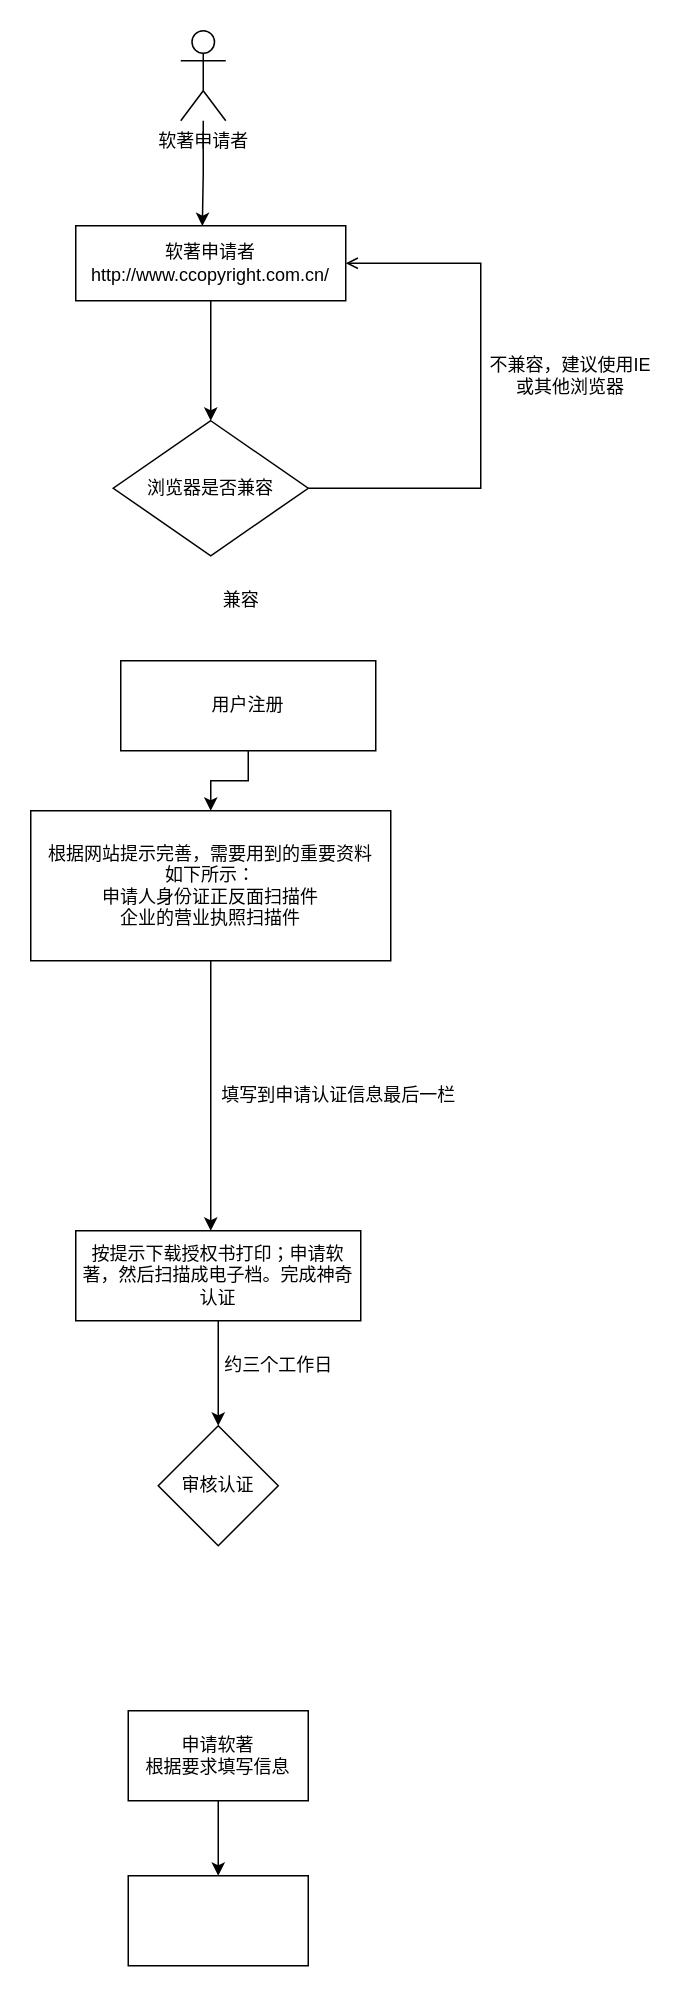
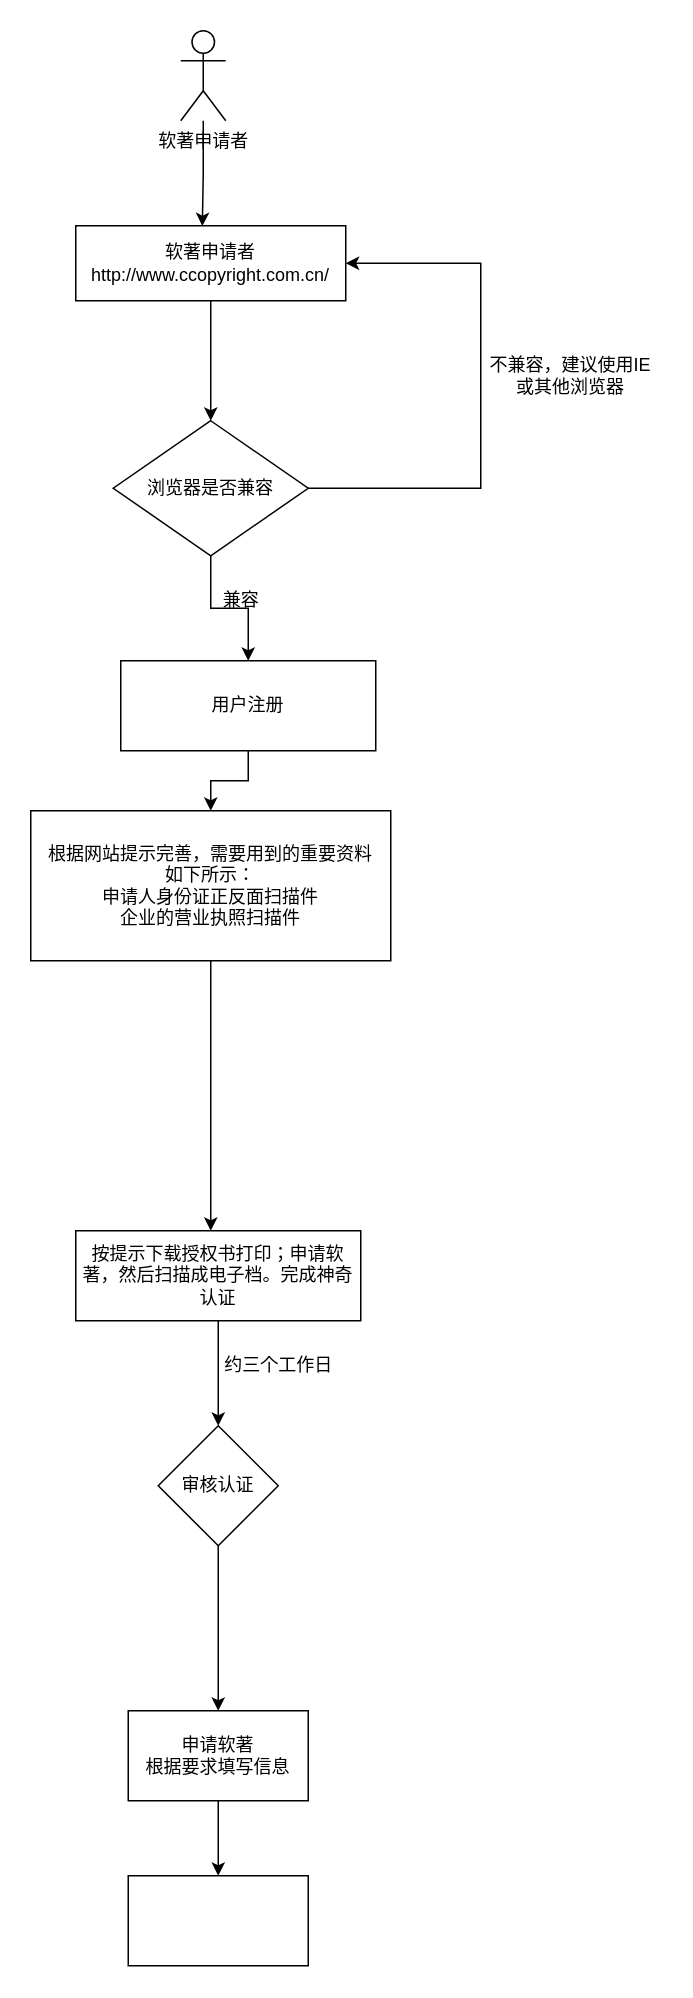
edge "浏览器是否兼容" -> "软著申请者 http://www.ccopyright.com.cn/": arrowhead open -> classic
edge "浏览器是否兼容" -> "用户注册": added
node "填写到申请认证信息最后一栏": removed
edge "审核认证" -> "申请软著 根据要求填写信息": added
